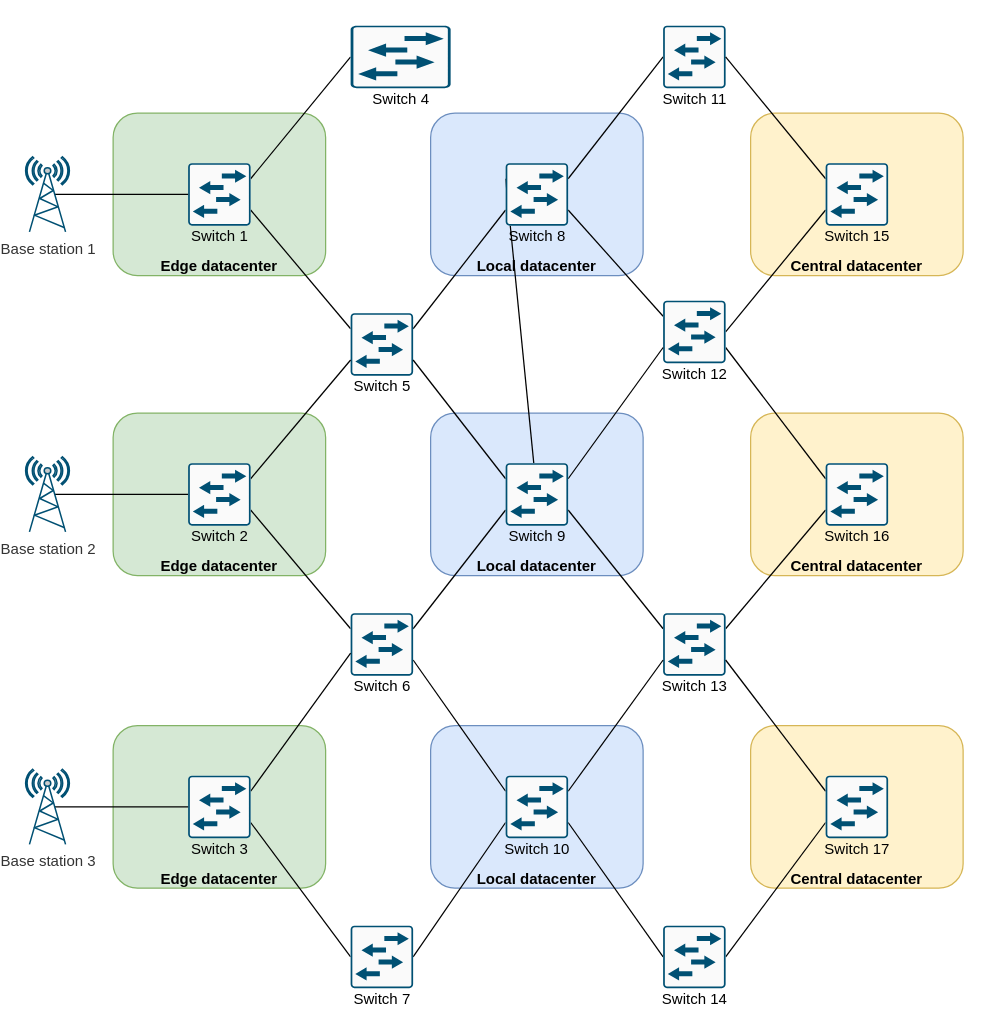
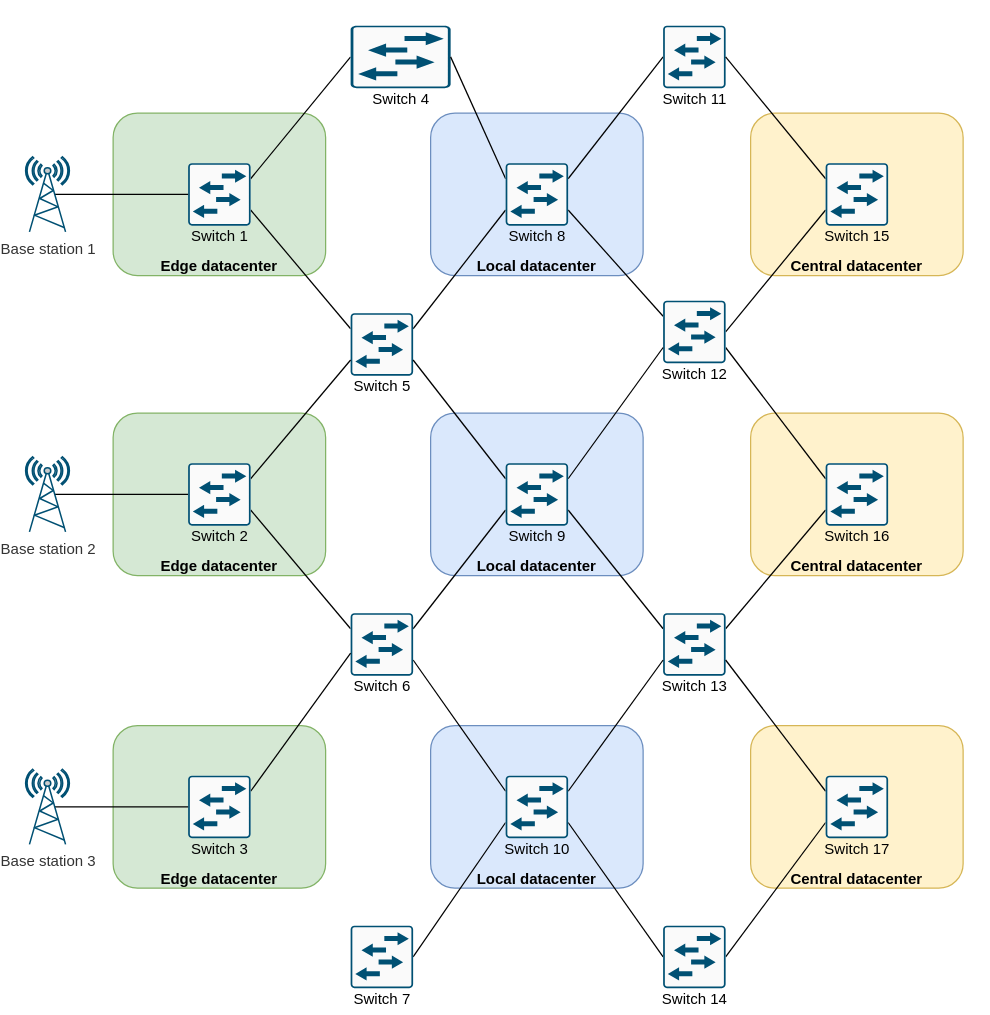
edge "Switch 8" -- "Switch 9": now "Switch 8" -- "Switch 4"
edge "Switch 3" -- "Switch 7": removed
